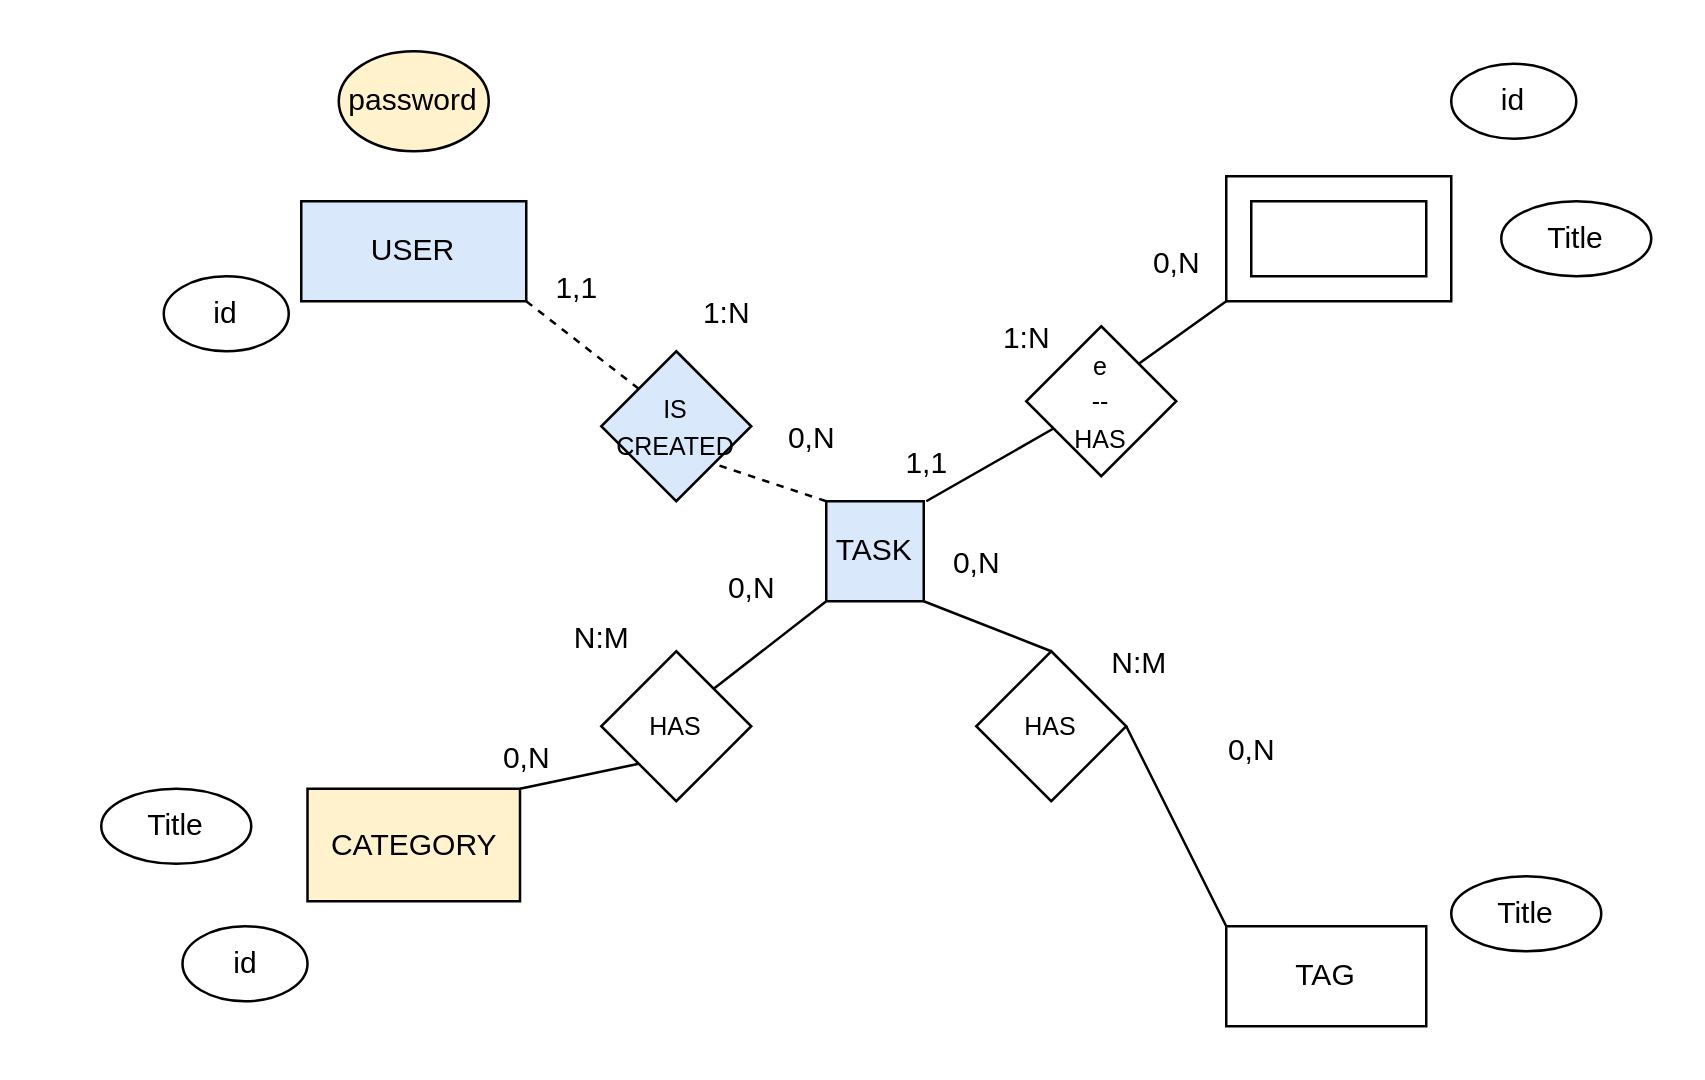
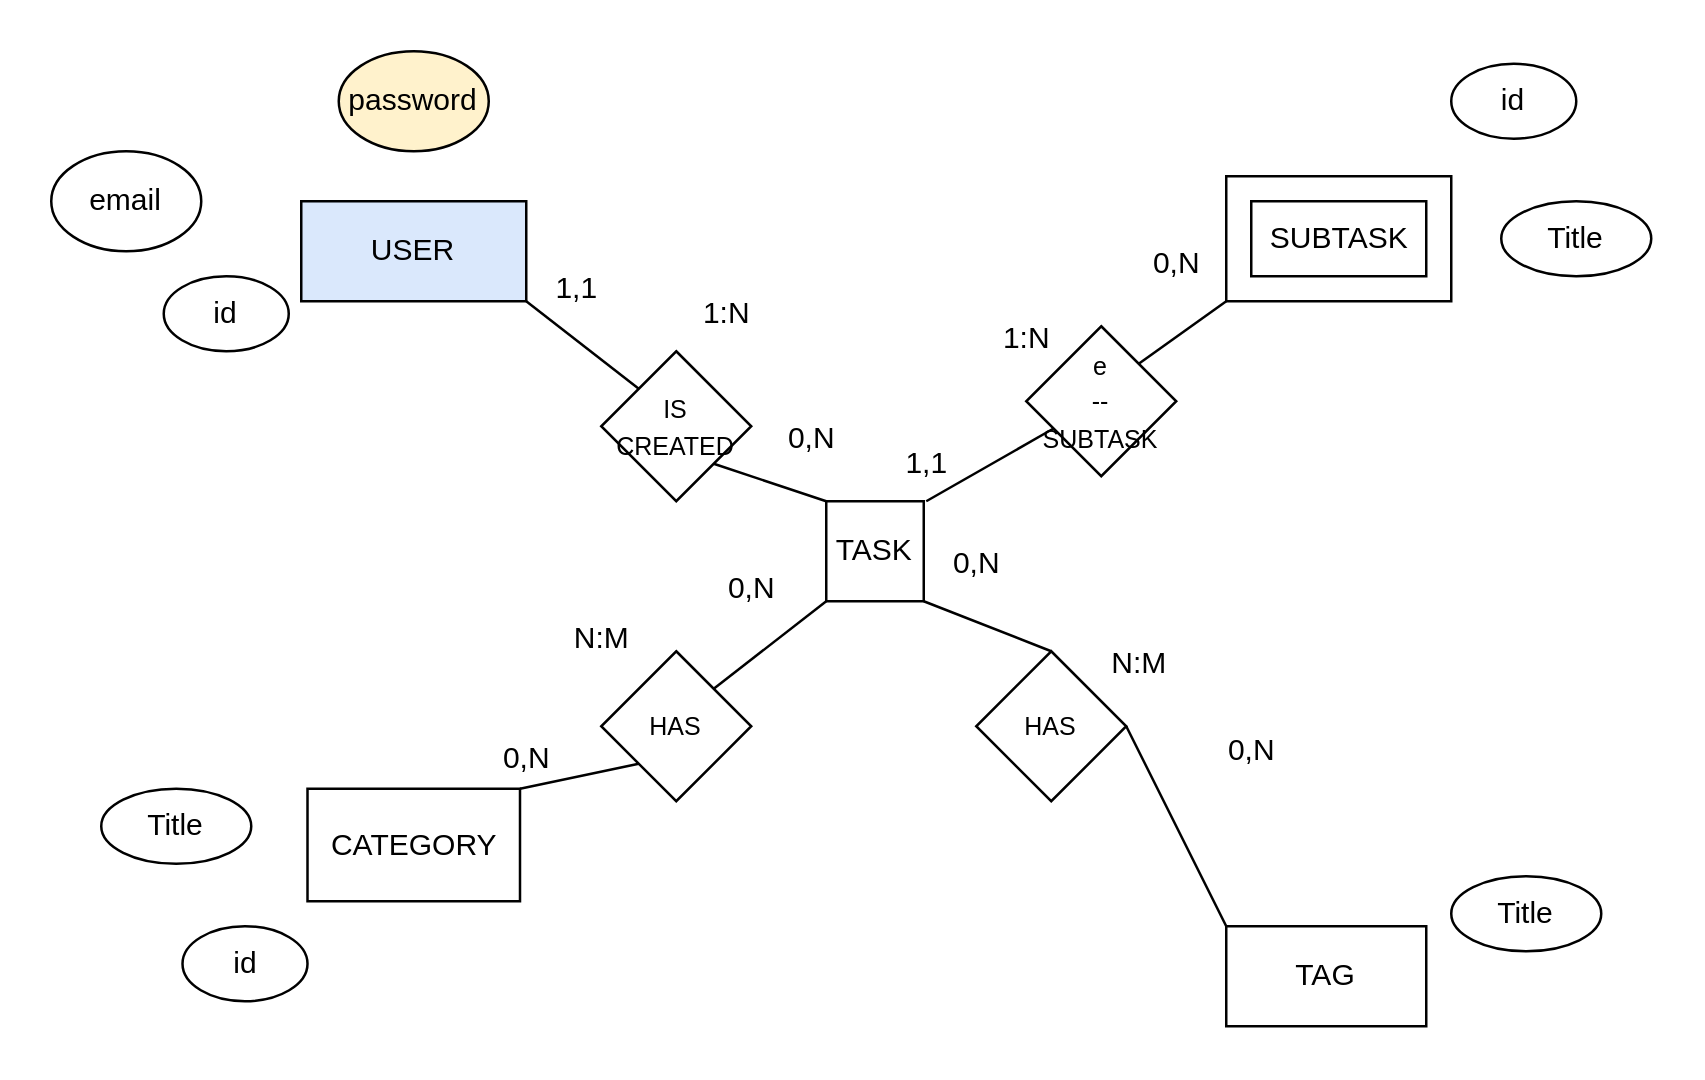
node "email": added
node "SUBTASK": added
edge "USER" -- "IS CREATED": style dashed -> solid
node "e -- HAS": label "e -- HAS" -> "e -- SUBTASK"
node "IS CREATED": fillcolor #dae8fc -> #ffffff
edge "IS CREATED" -- "TASK": style dashed -> solid
node "TASK": fillcolor #dae8fc -> #ffffff
node "CATEGORY": fillcolor #fff2cc -> #ffffff
